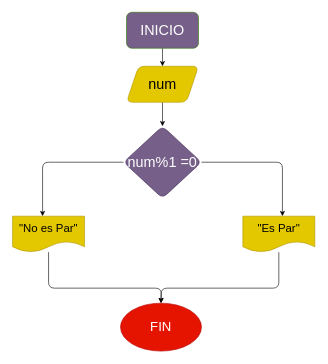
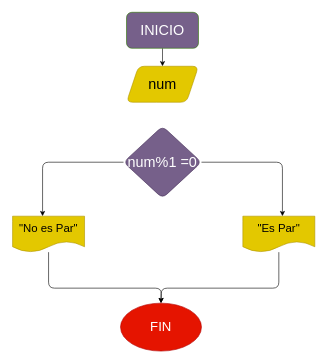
edge "num" -> "num%1 =0": removed
